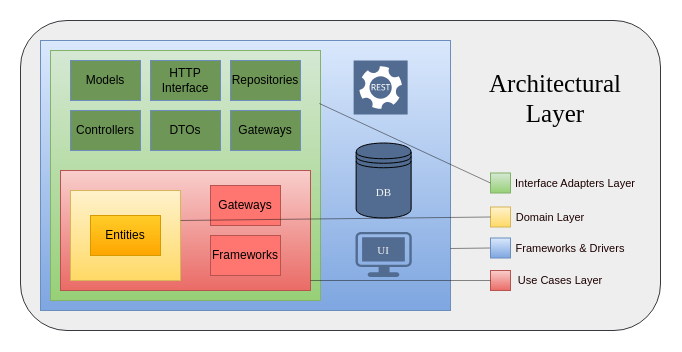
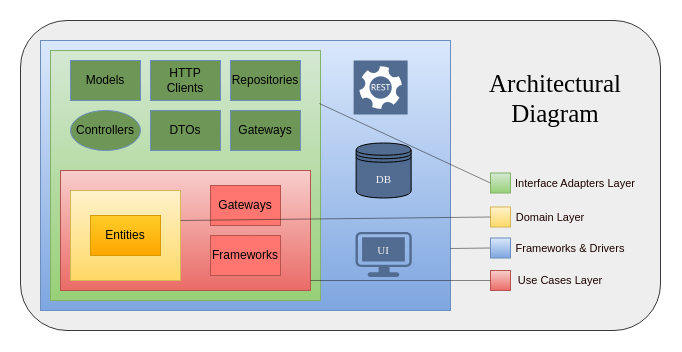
node "HTTP Interface": label "HTTP Interface" -> "HTTP Clients"
node "Architectural Layer": label "Architectural Layer" -> "Architectural Diagram"
node "Controllers": shape rectangle -> ellipse
node "DB": size 55x75 -> 55x55
